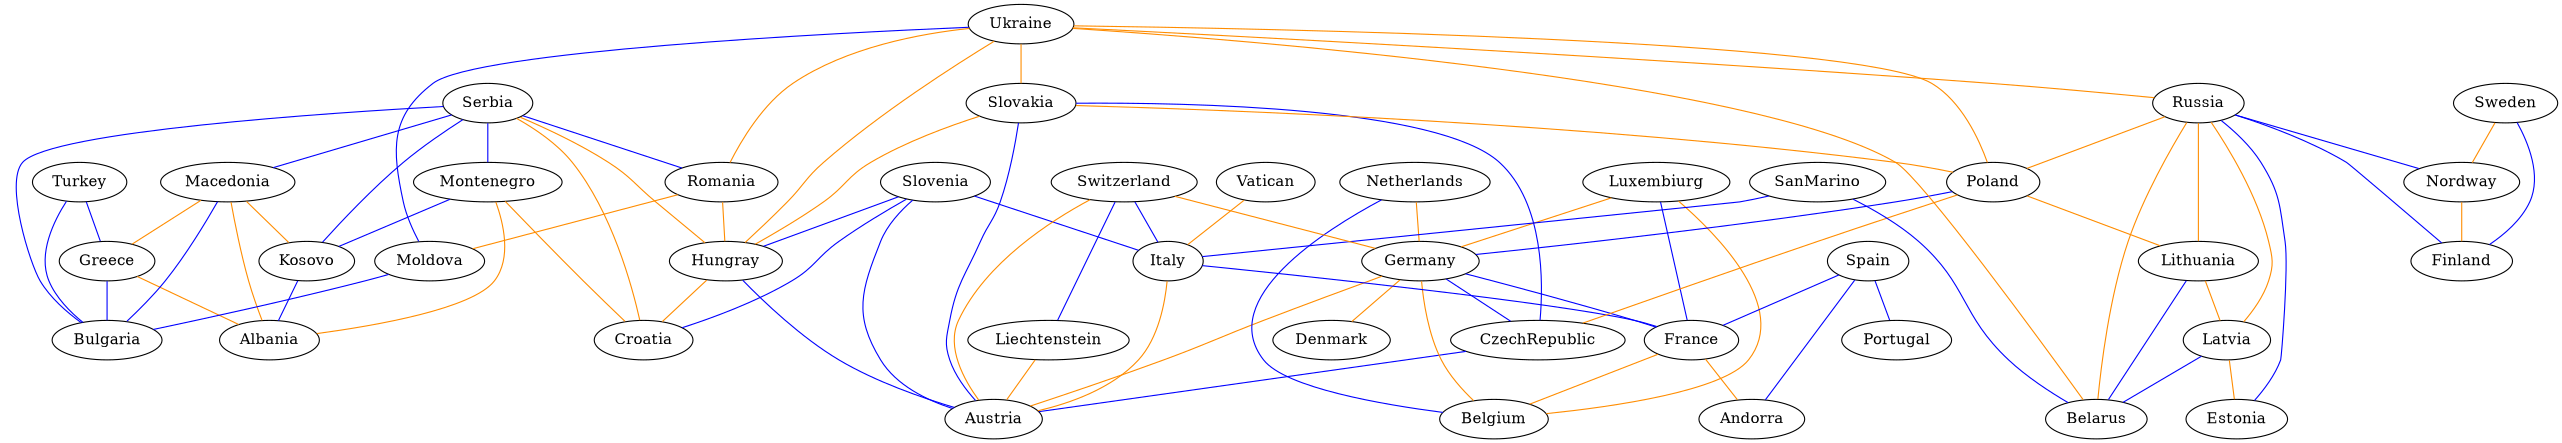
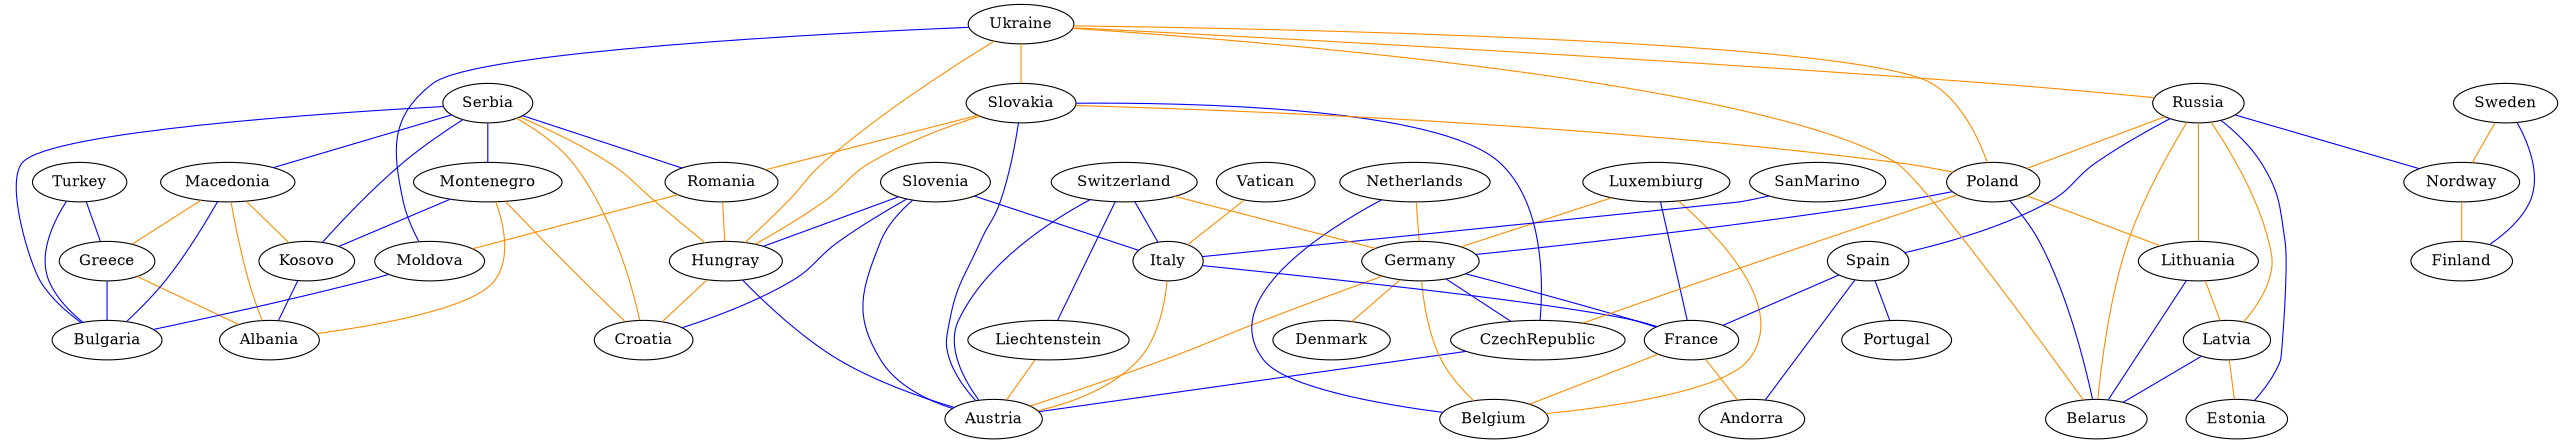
edge "Ukraine" -- "Romania": now "Slovakia" -- "Romania"
edge "Russia" -- "Finland": now "Russia" -- "Spain"
edge "Switzerland" -- "Austria": color darkorange -> blue
edge "SanMarino" -- "Belarus": now "Poland" -- "Belarus"
